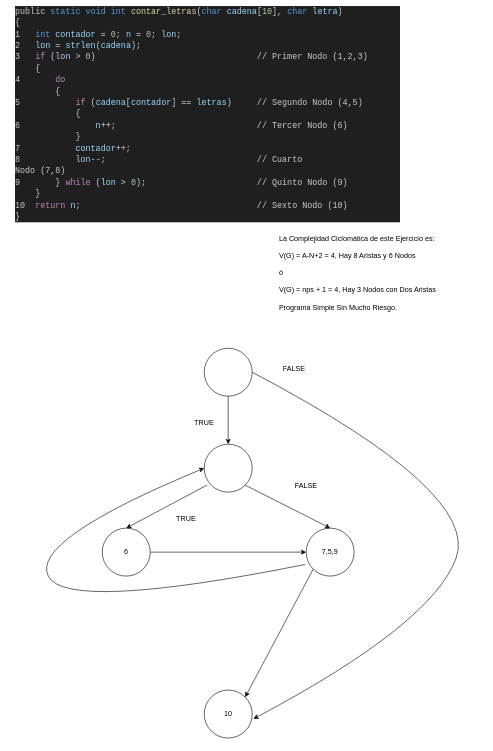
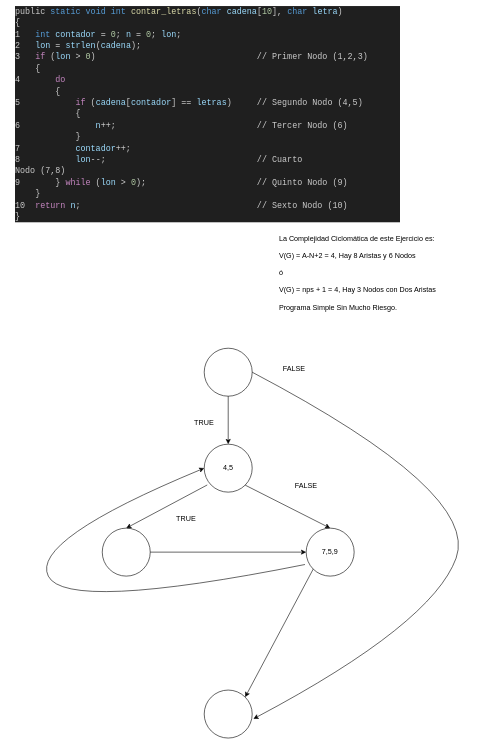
node "4,5": added
node "6": removed
node "10": removed
